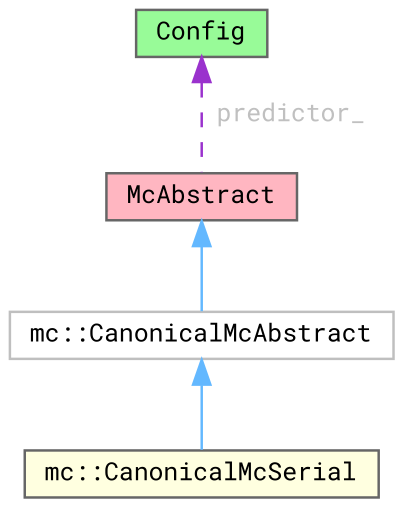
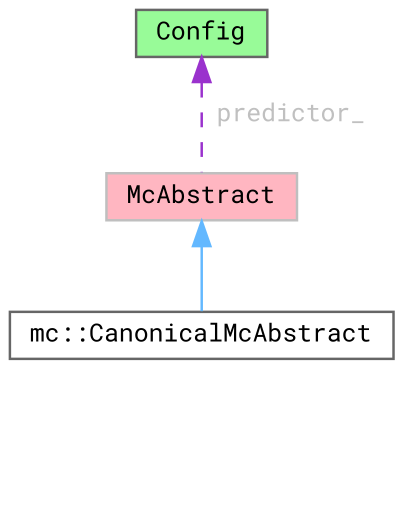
node "McAbstract": color gray40 -> grey75
node "mc::CanonicalMcAbstract": color grey75 -> gray40
node "mc::CanonicalMcSerial": removed
